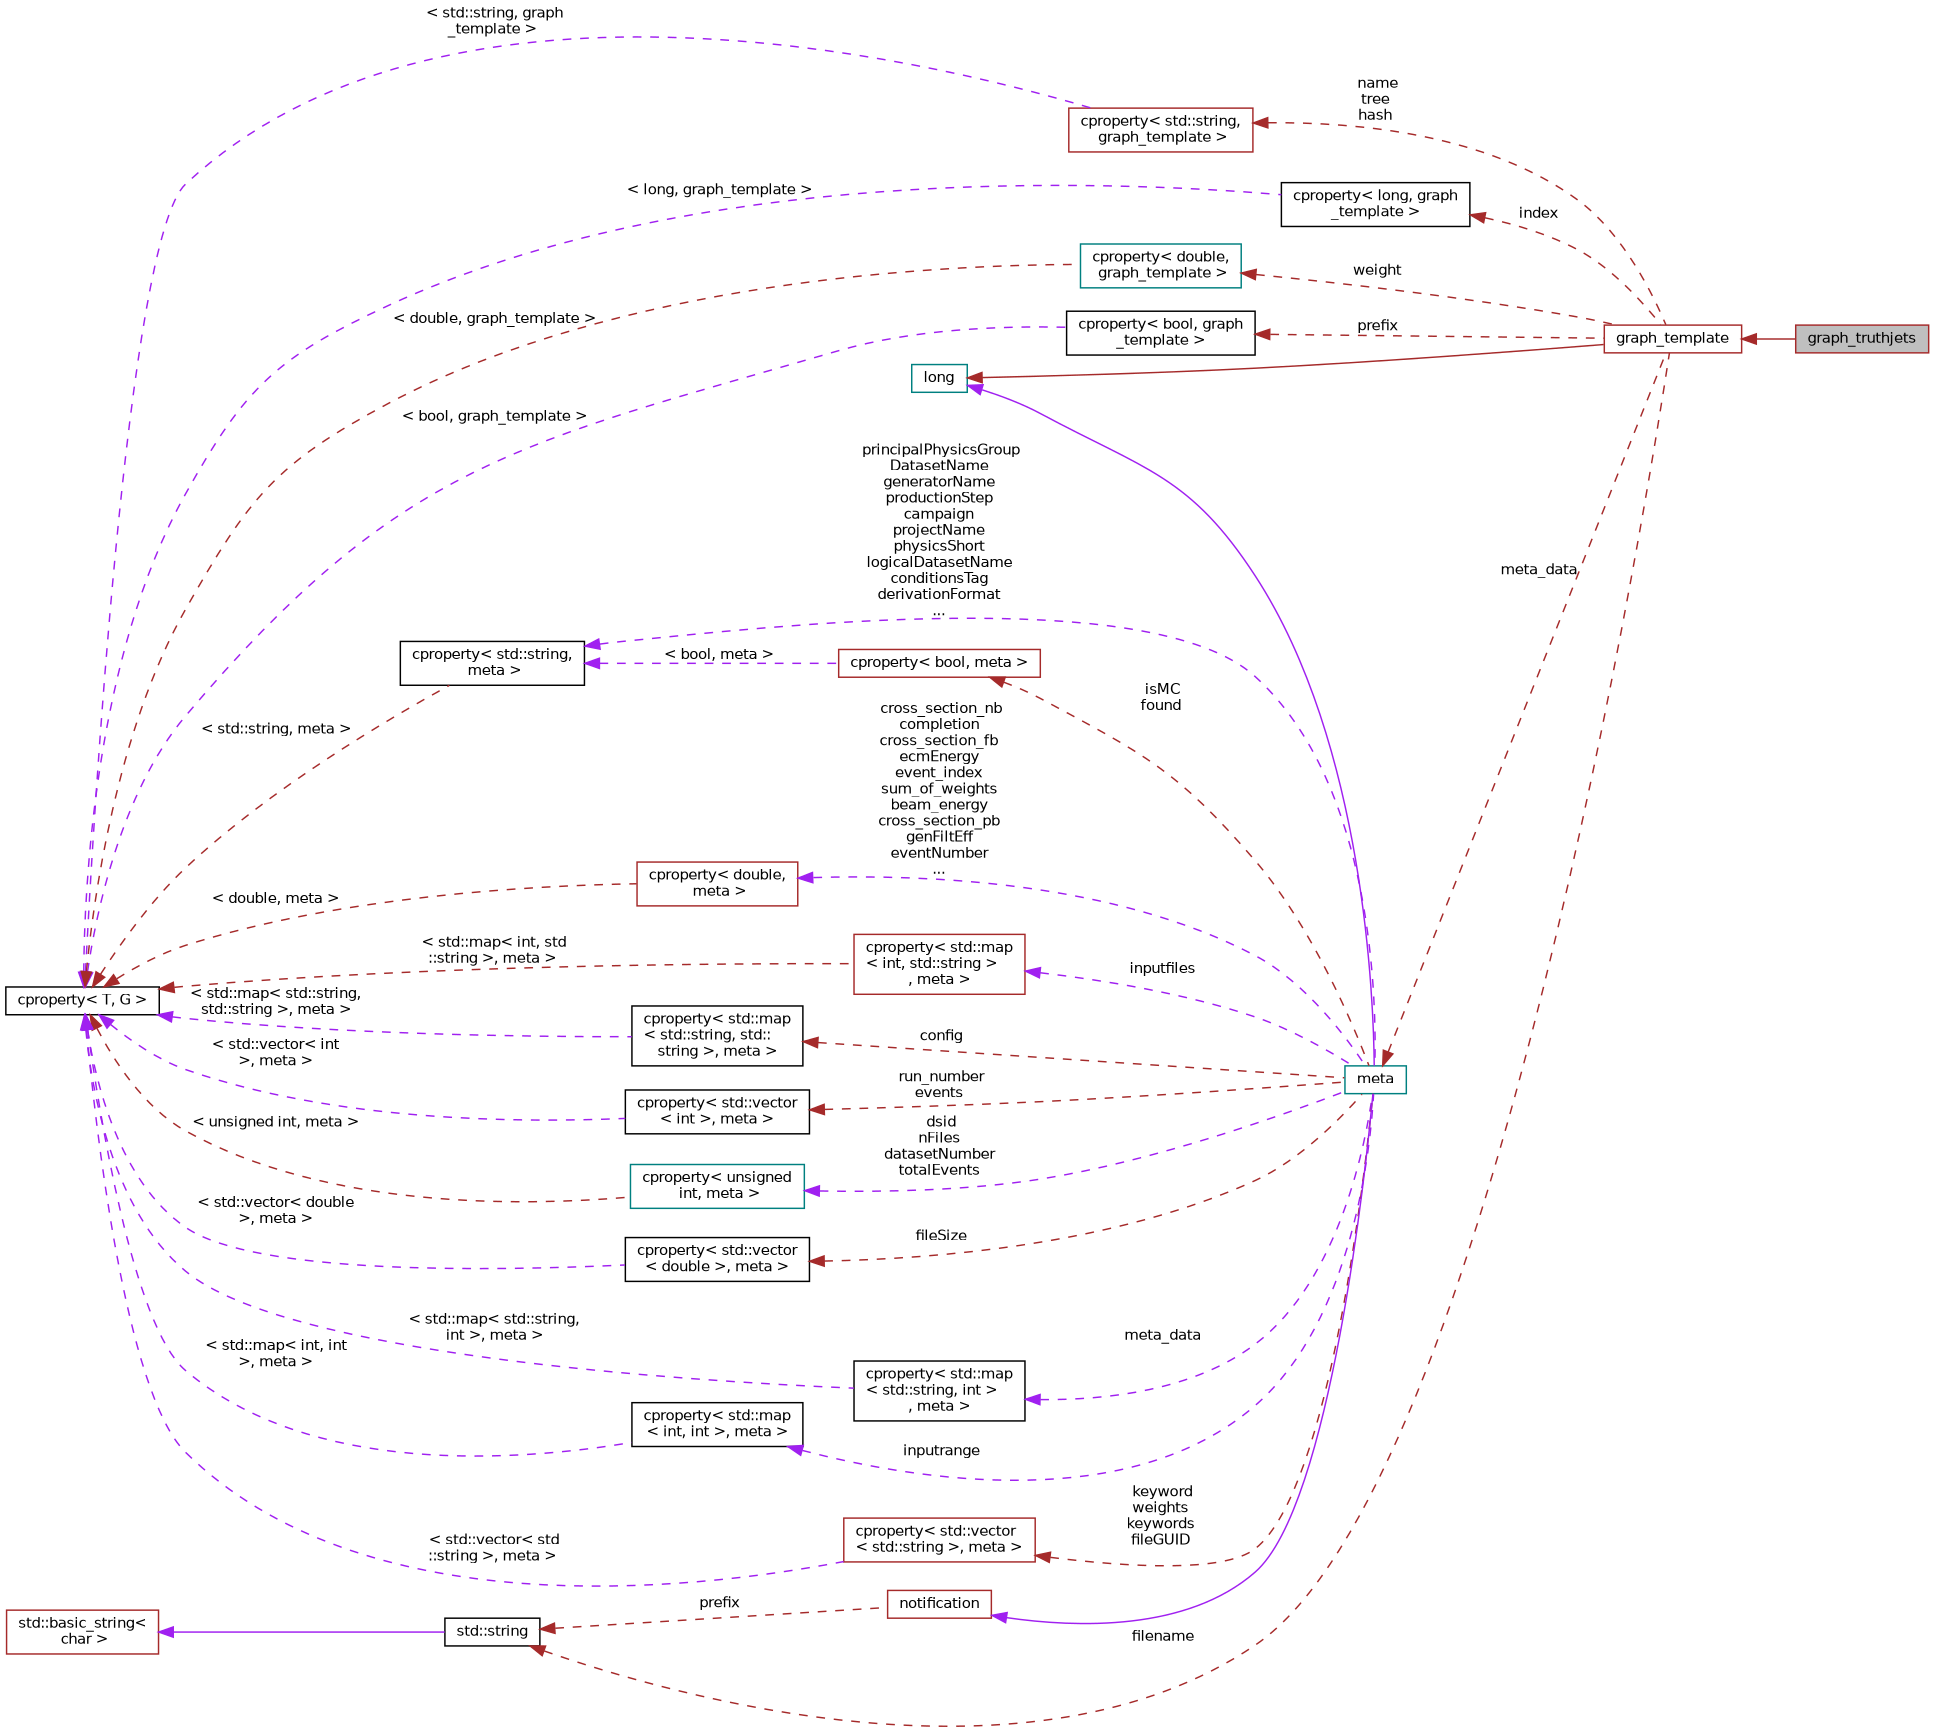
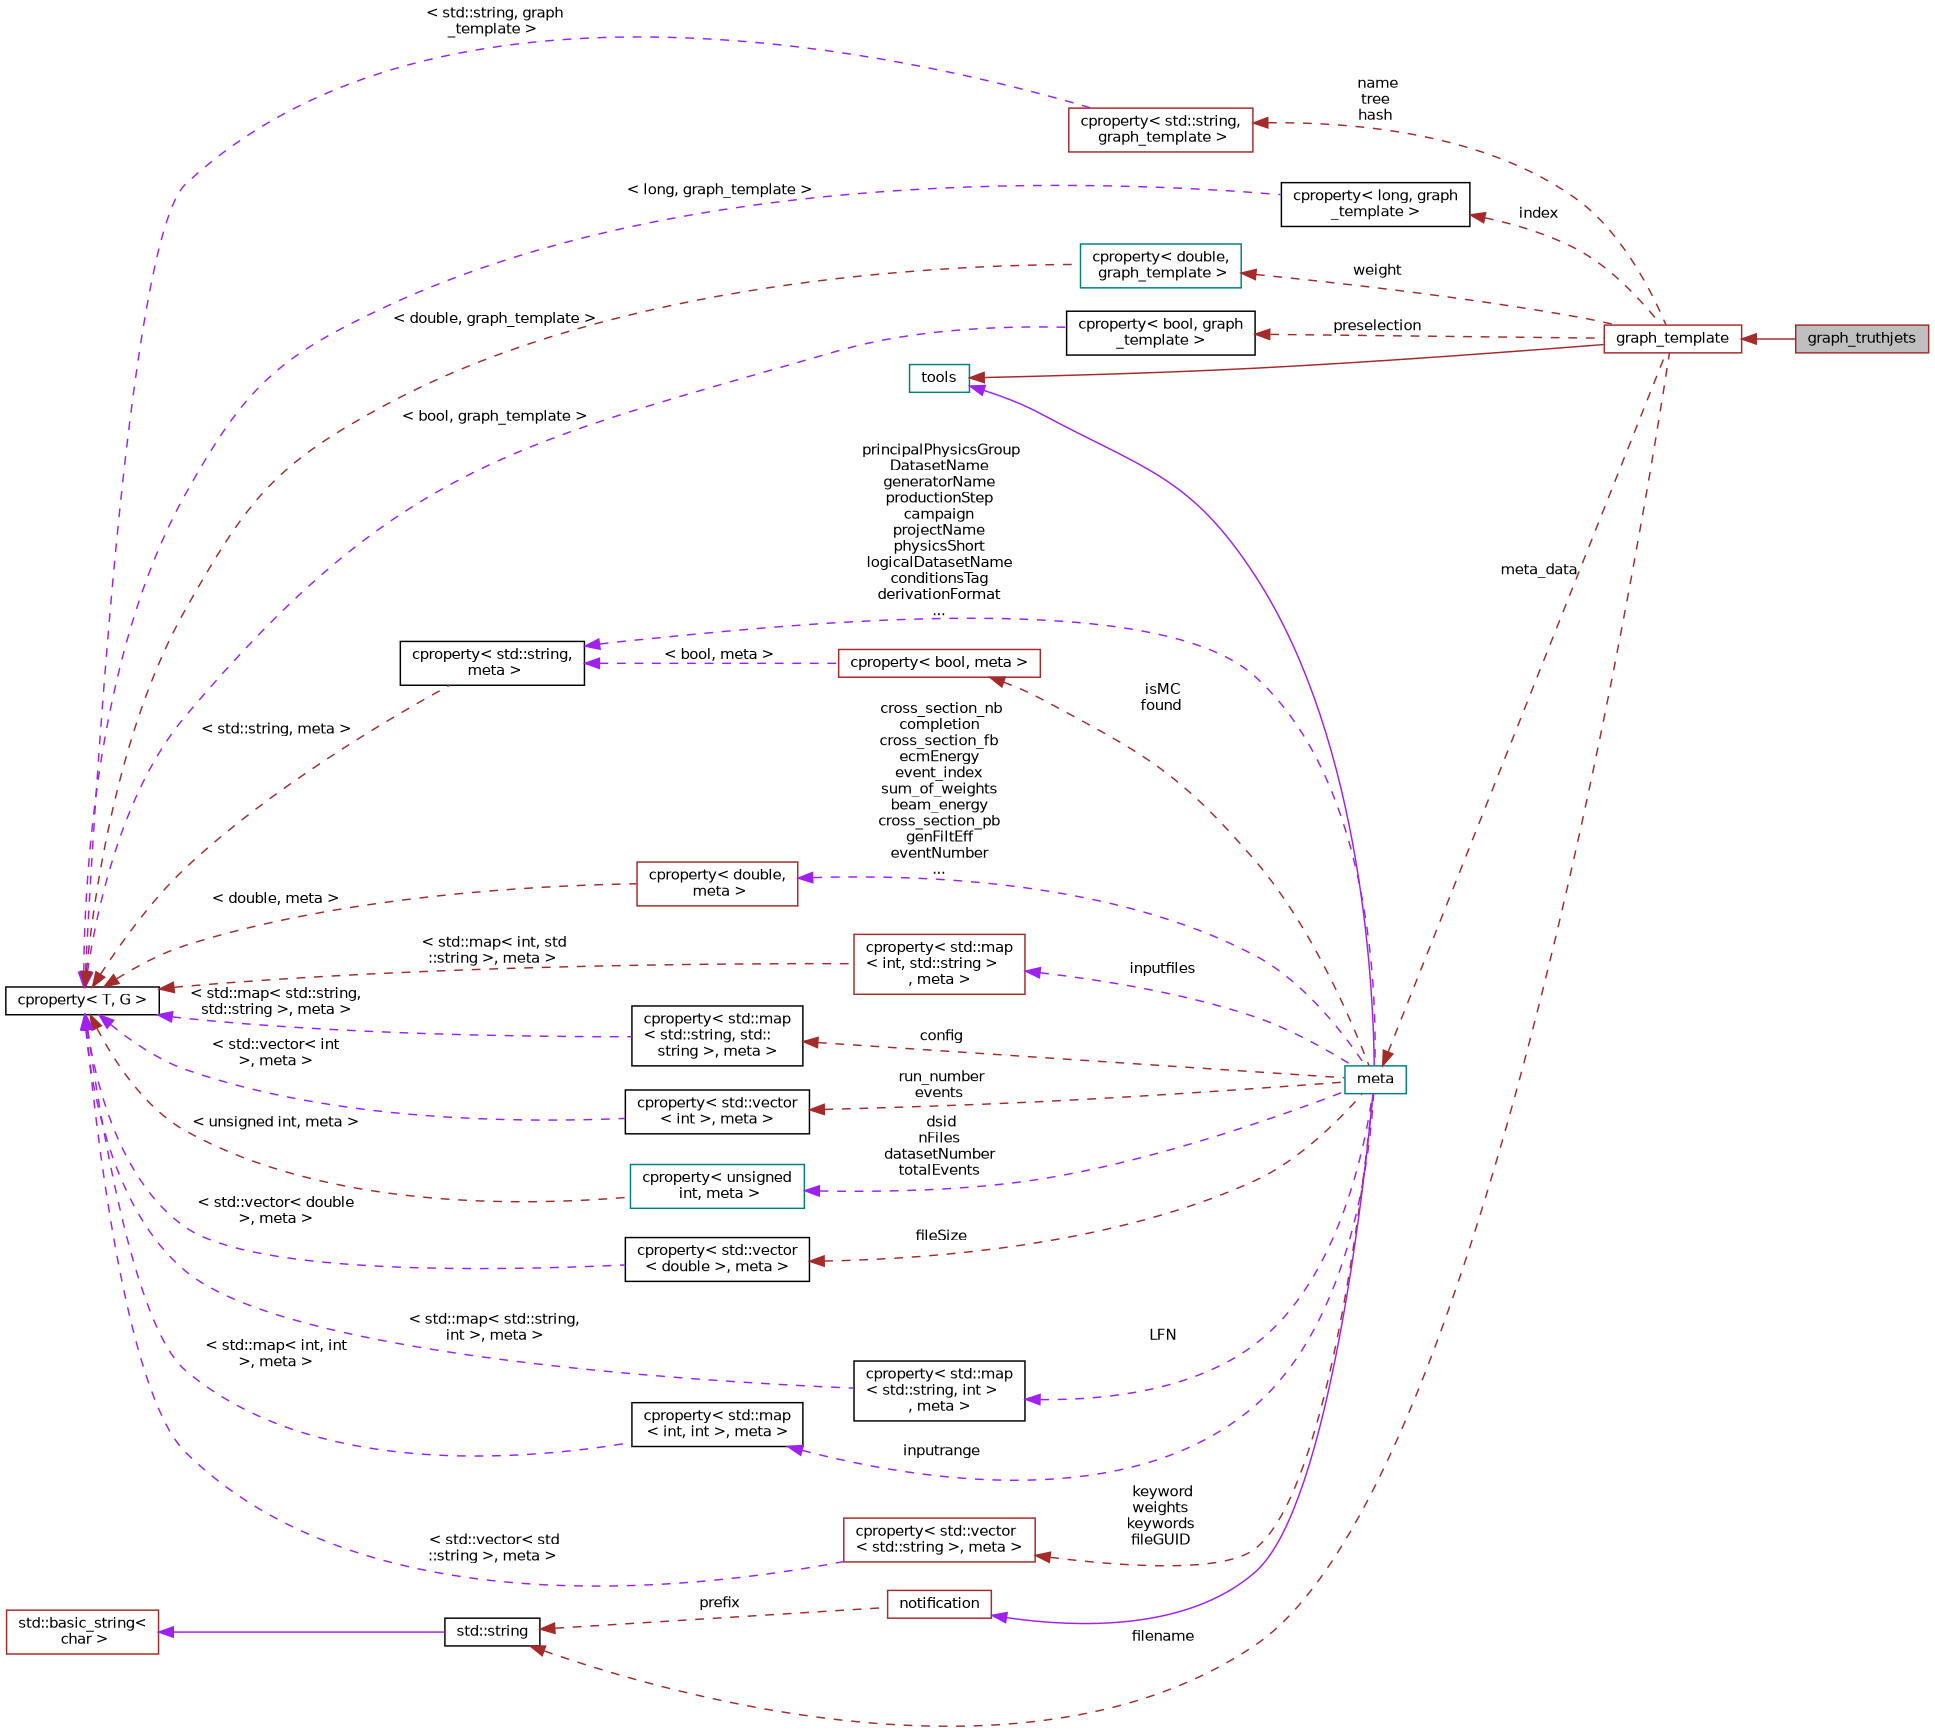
edge "graph_template" -> "cproperty< bool, graph _template >": label " prefix" -> " preselection"
node "long": label "long" -> "tools"
edge "meta" -> "cproperty< std::map < std::string, int > , meta >": label " meta_data" -> " LFN"
